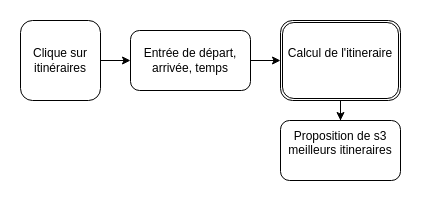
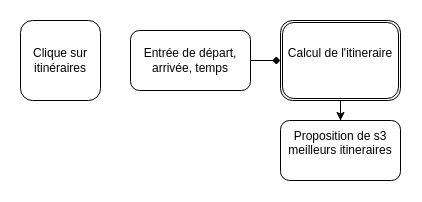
edge "Clique sur itinéraires" -> "Entrée de départ, arrivée, temps": removed
edge "Entrée de départ, arrivée, temps" -> "Calcul de l'itineraire": arrowhead classic -> diamond
